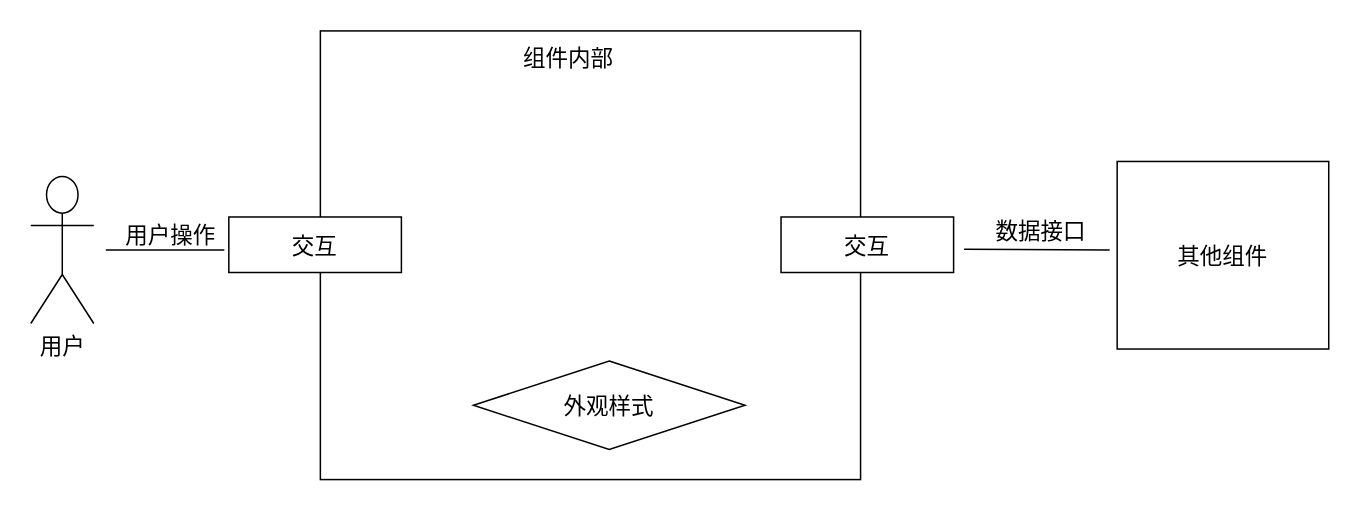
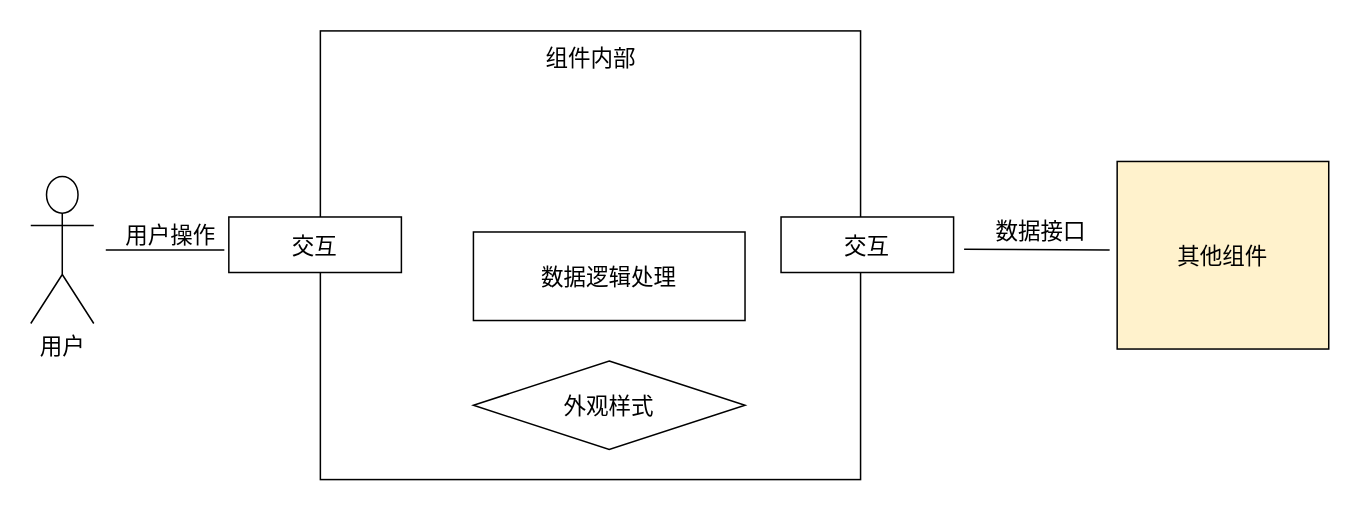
node "组件内部": moved (568, 57) -> (590, 57)
node "其他组件": fillcolor #ffffff -> #fff2cc
node "数据逻辑处理": added
